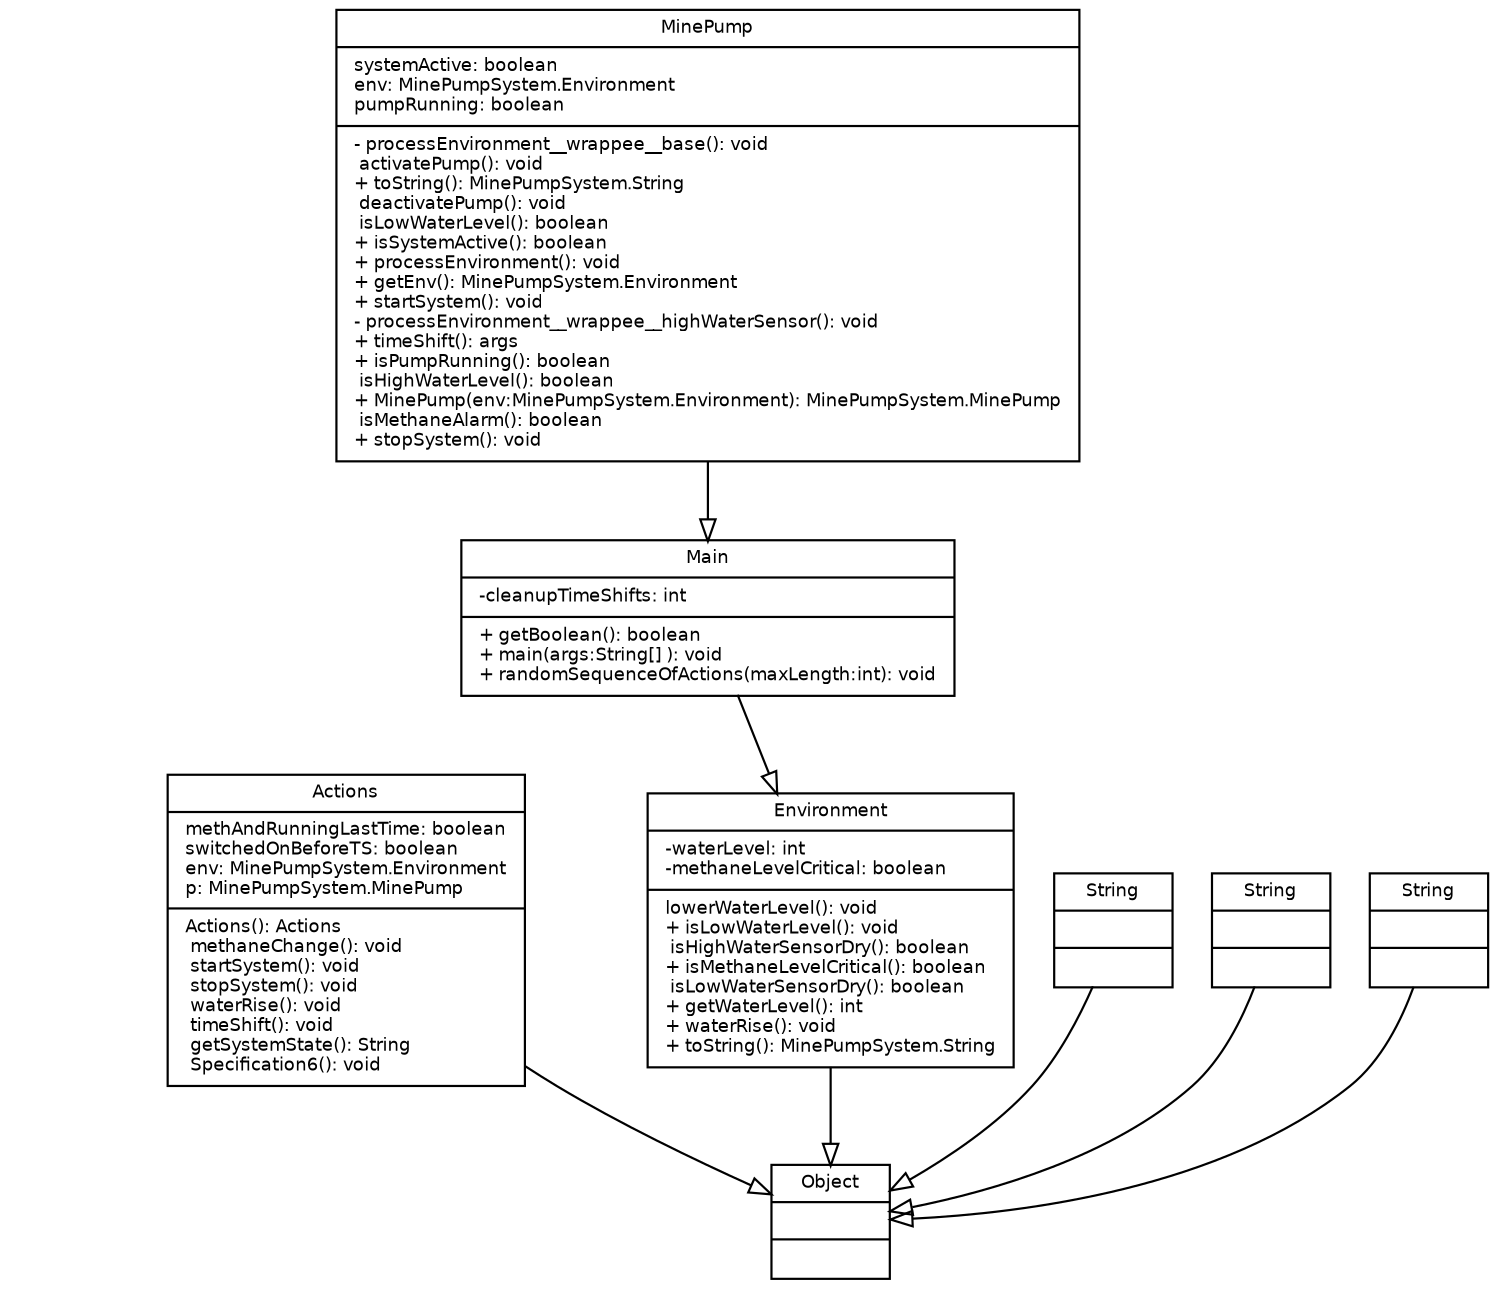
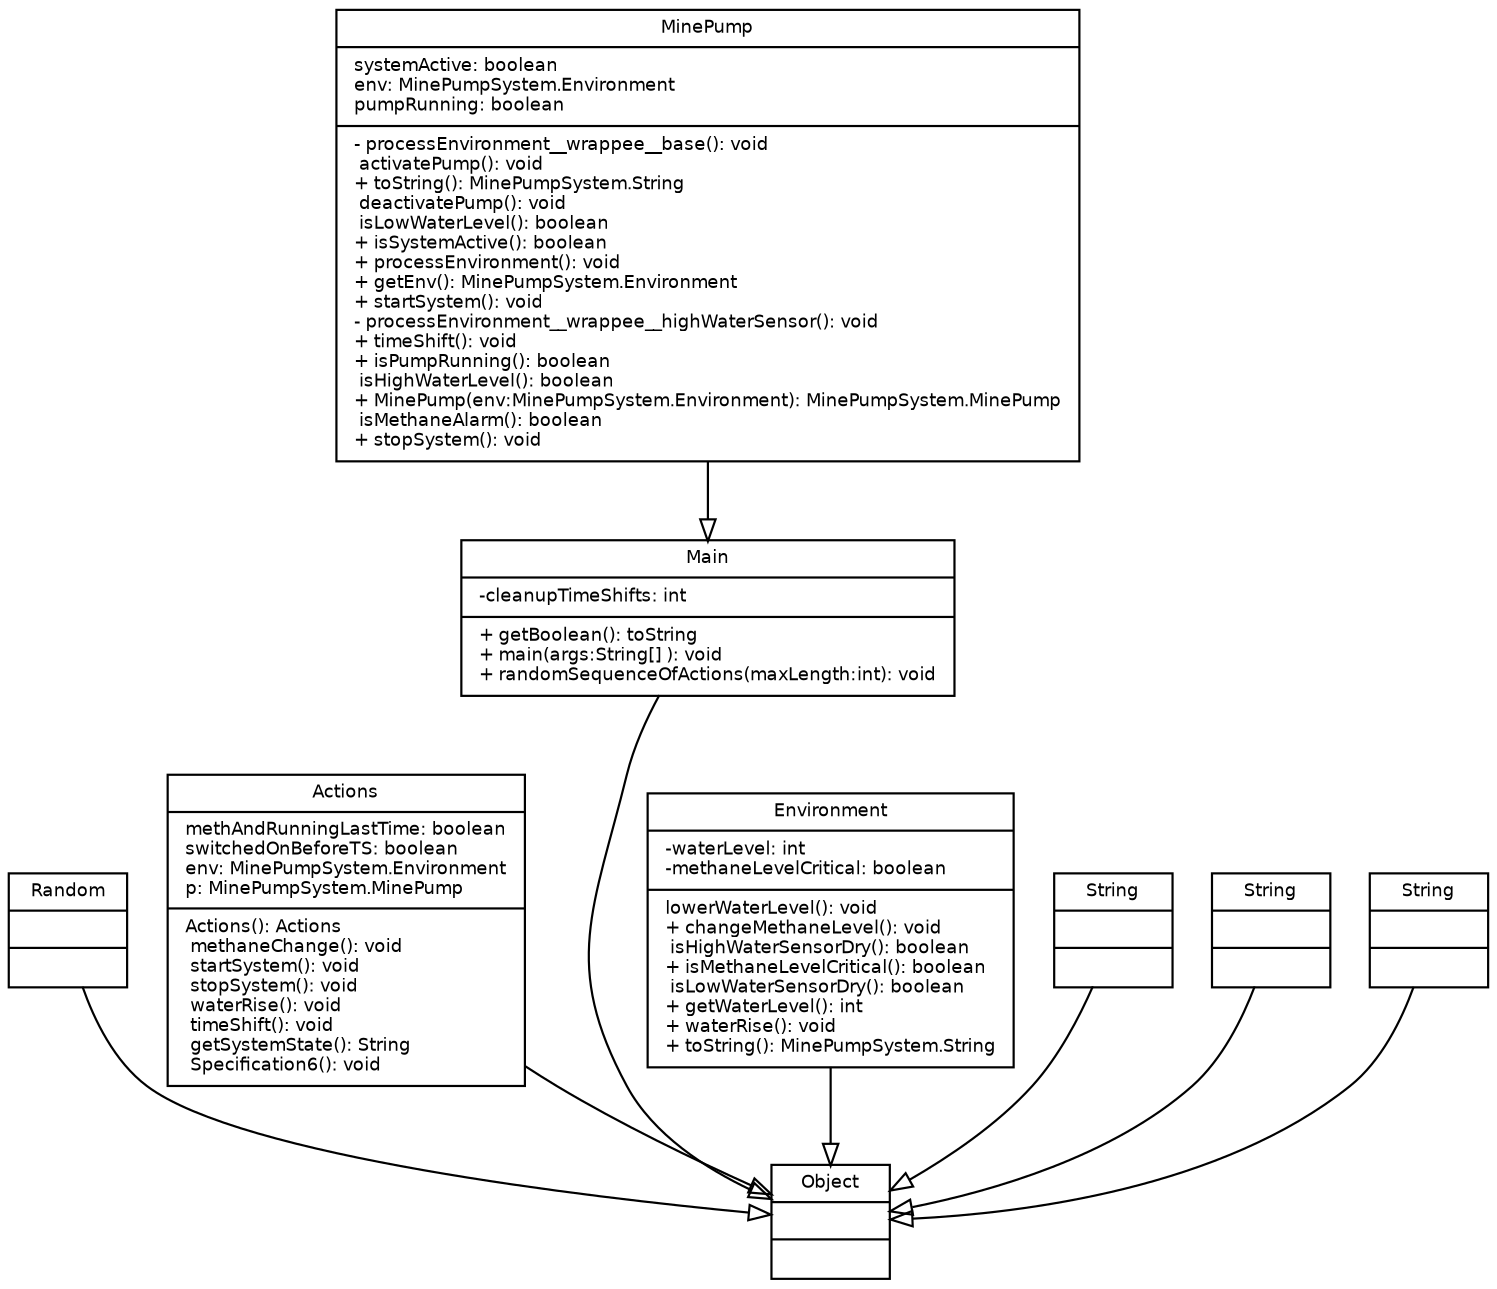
node "MinePump": text "+ timeShift(): args" -> "+ timeShift(): void"
node "Main": text "+ getBoolean(): boolean" -> "+ getBoolean(): toString"
edge "Main" -> "Environment": now "Main" -> "Object"
node "Environment": text "+ isLowWaterLevel(): void" -> "+ changeMethaneLevel(): void"
node "Random": added
